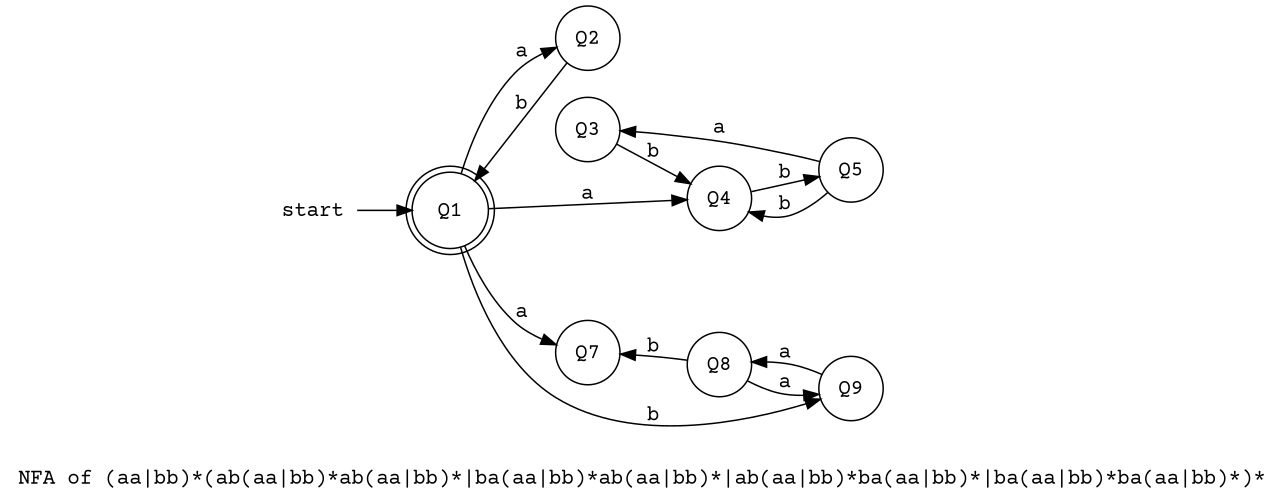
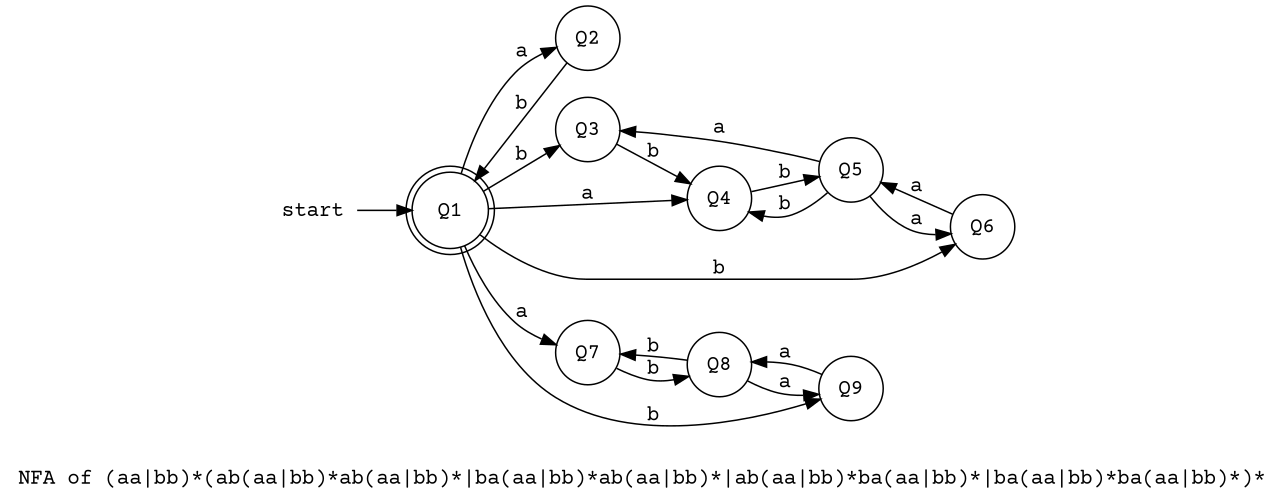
edge "Q1" -> "Q3": added, label "b"
node "Q6": added
edge "Q7" -> "Q8": added, label "b"
